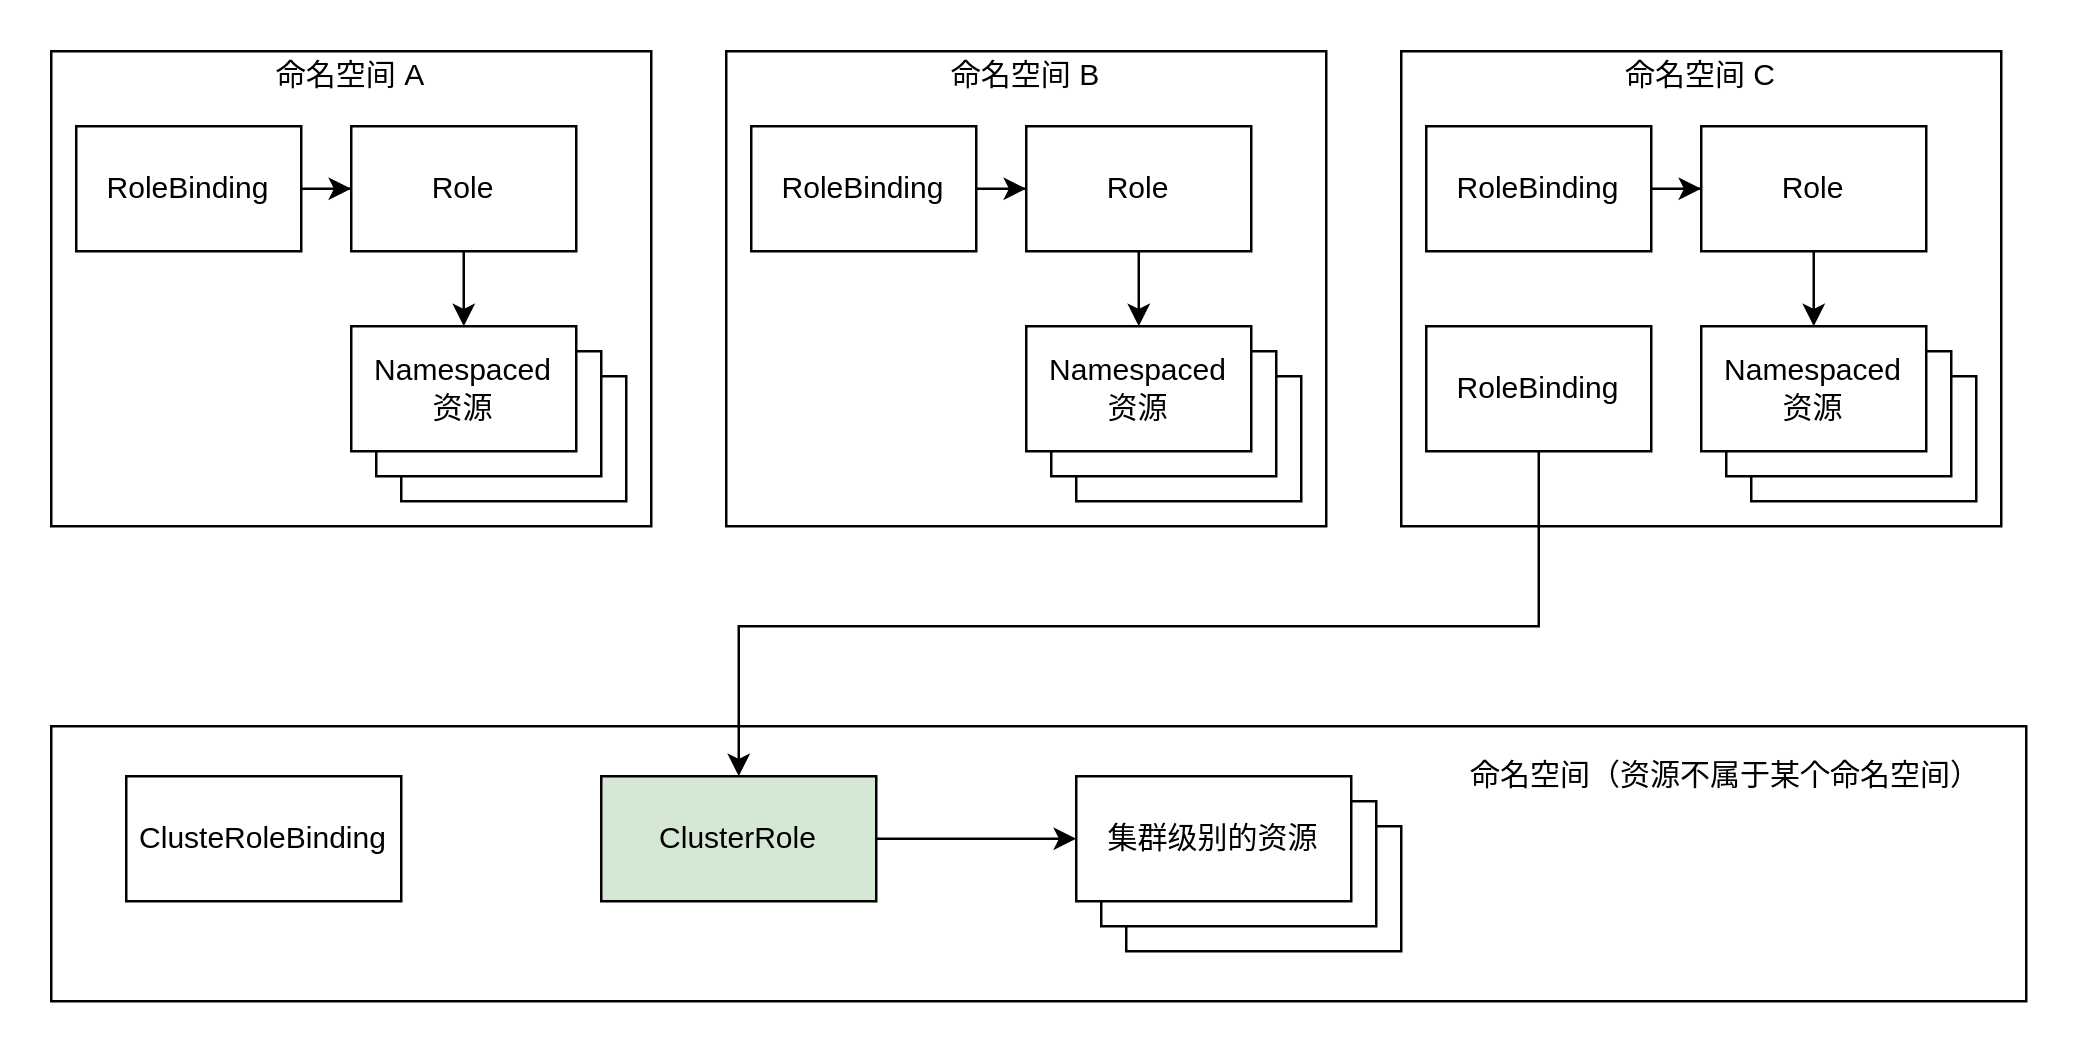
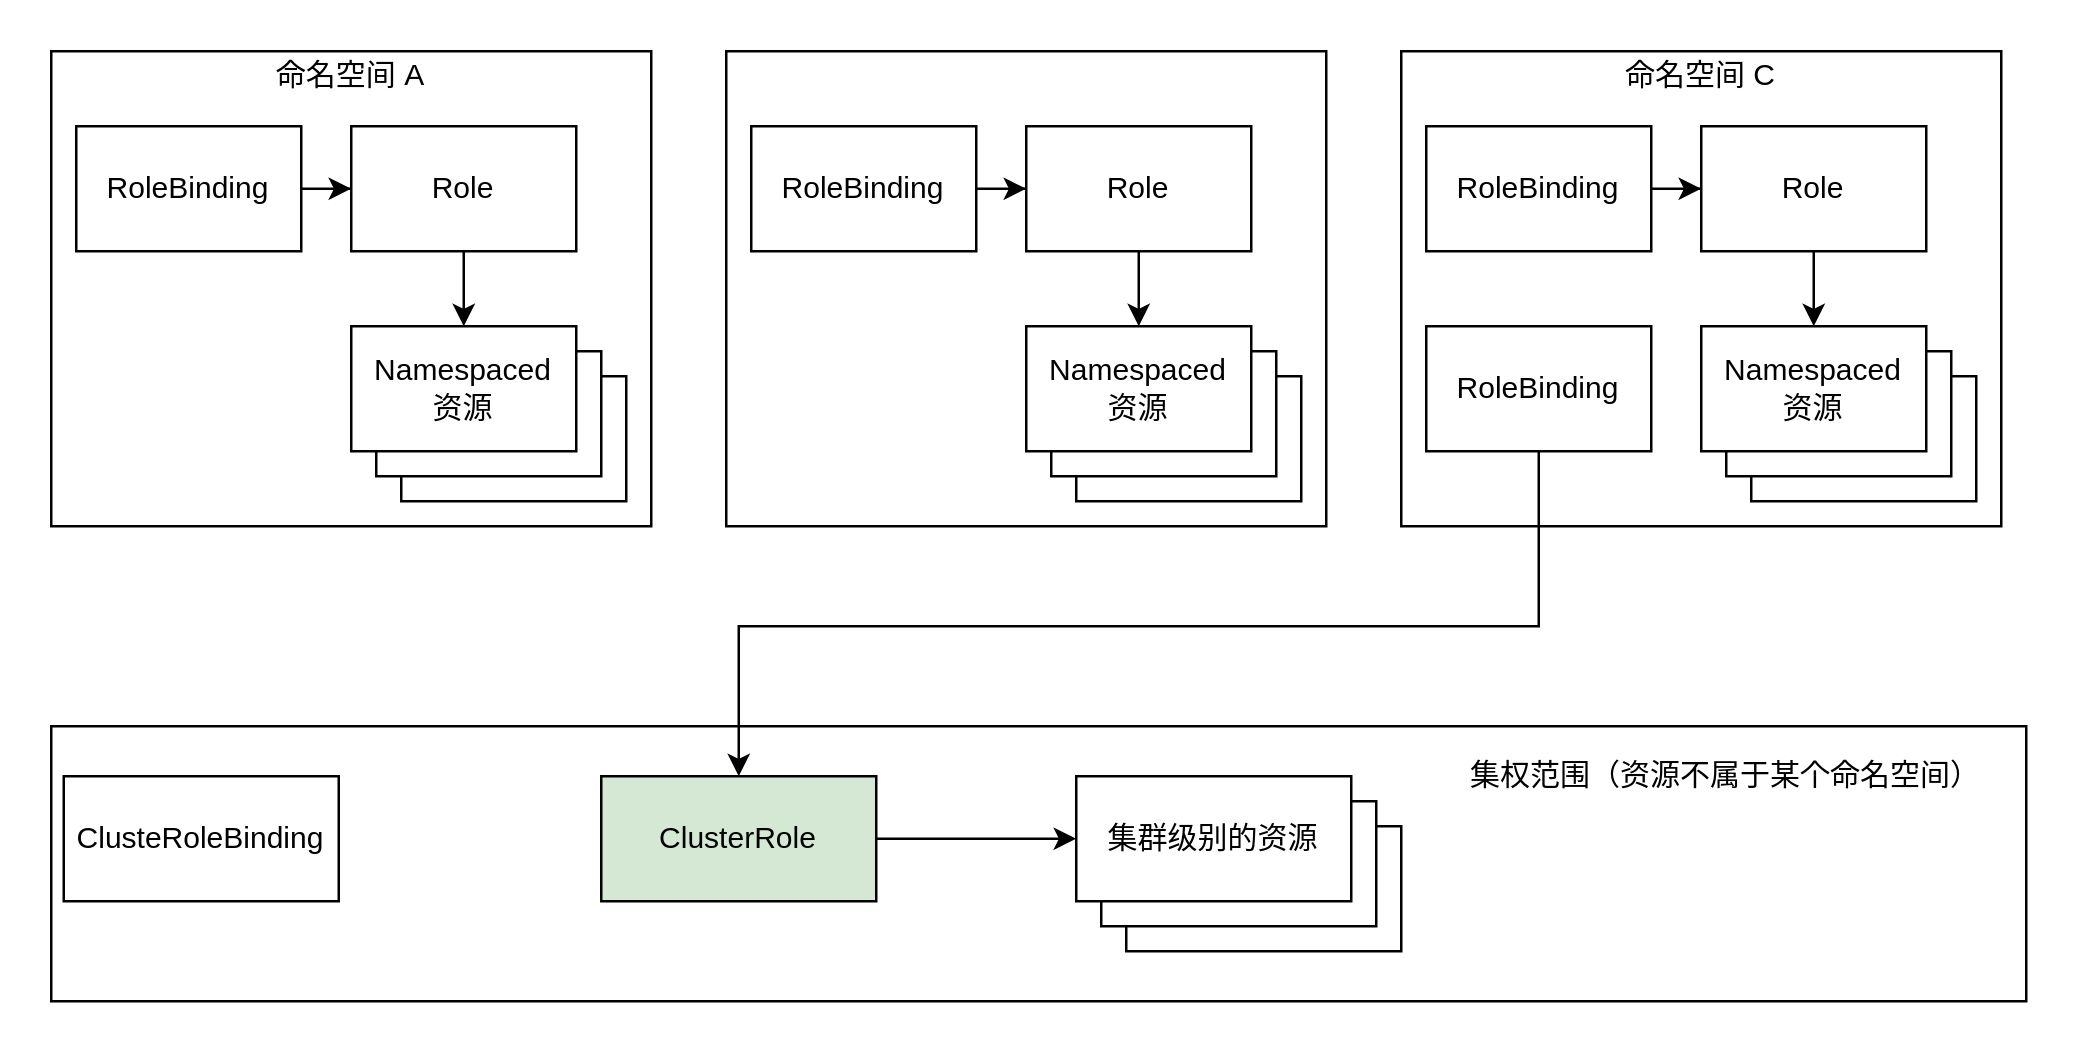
node "命名空间 B": removed
node "命名空间（资源不属于某个命名空间）": label "命名空间（资源不属于某个命名空间）" -> "集权范围（资源不属于某个命名空间）"
node "ClusteRoleBinding": moved (264, 839) -> (201, 839)
